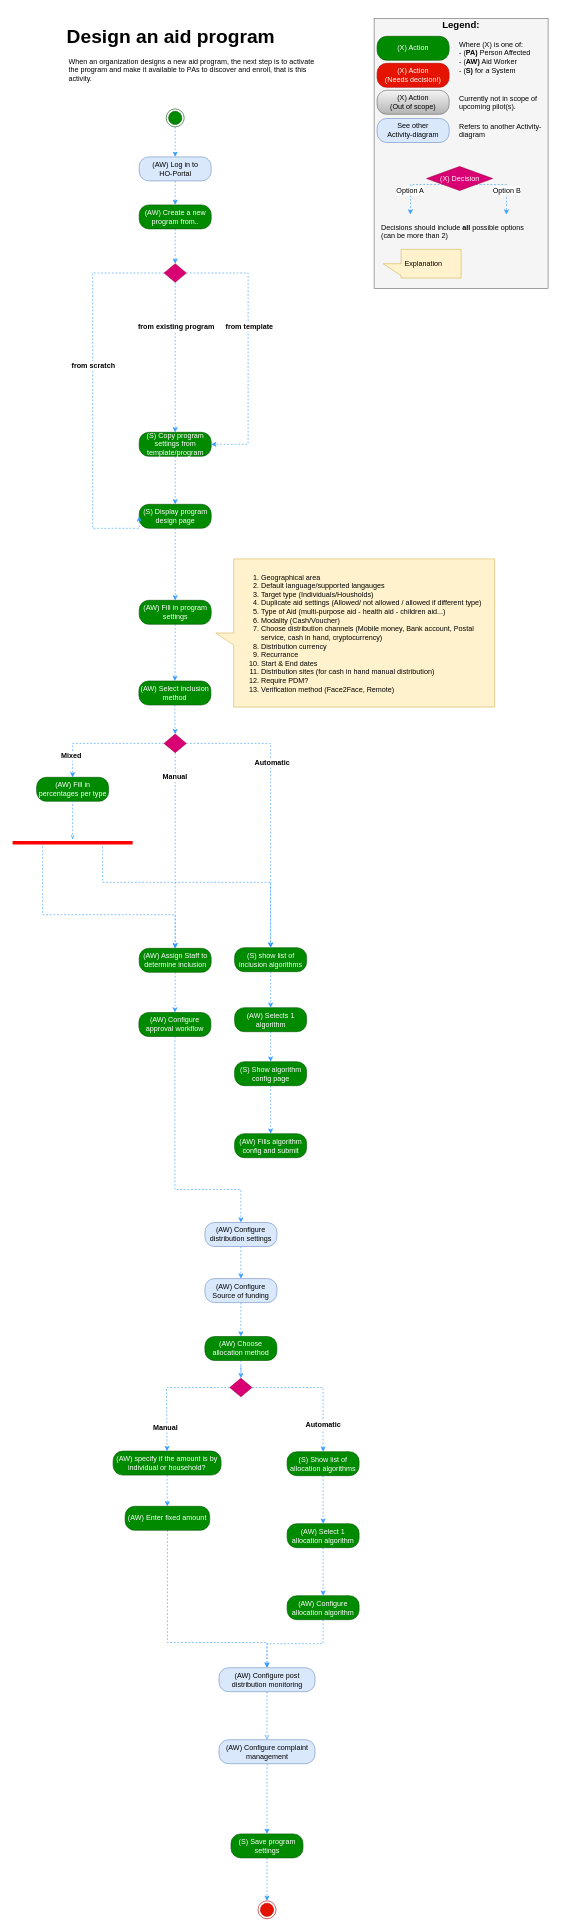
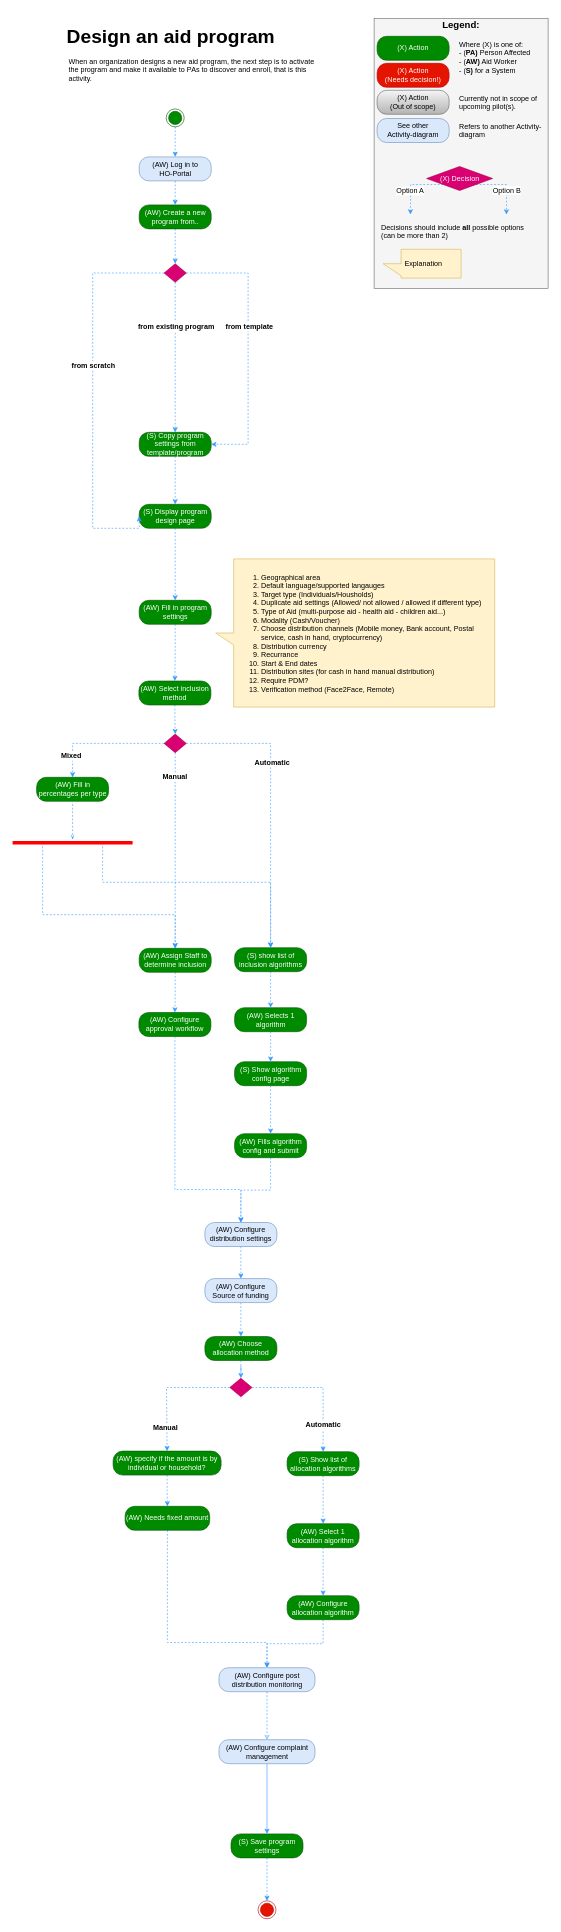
edge "(AW) Fills algorithm config and submit" -> "(AW) Configure distribution settings": added
node "(AW) Enter fixed amount": label "(AW) Enter fixed amount" -> "(AW) Needs fixed amount"
edge "(AW) Configure complaint management" -> "(S) Save program settings": style dashed -> solid
